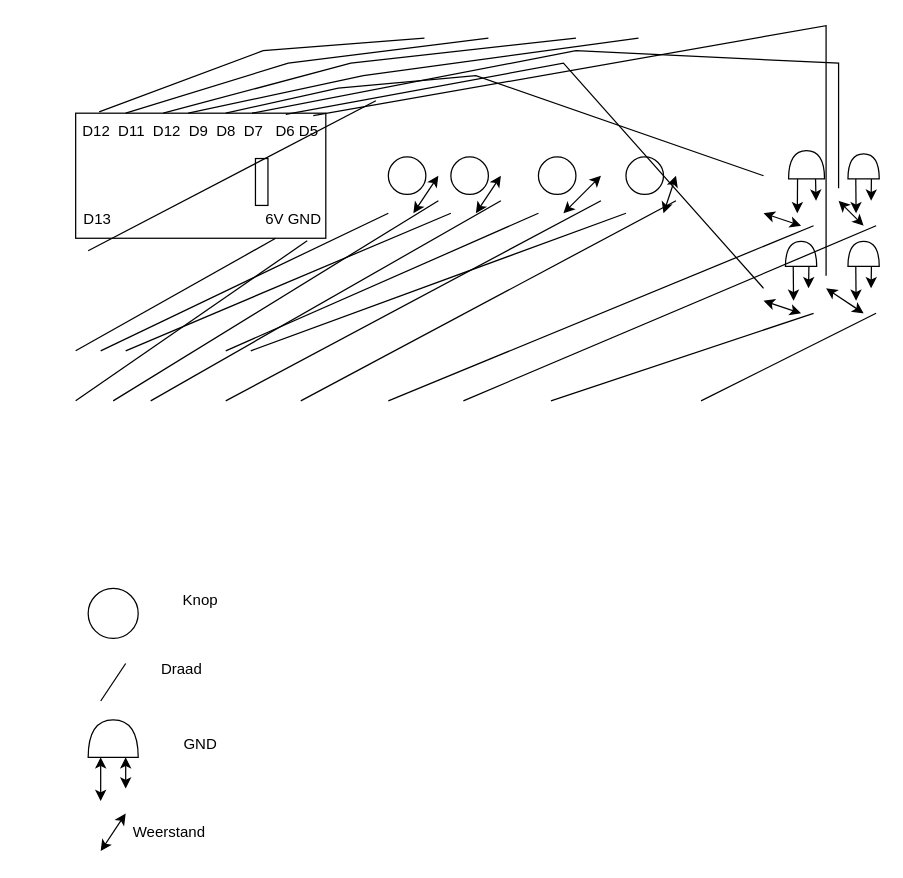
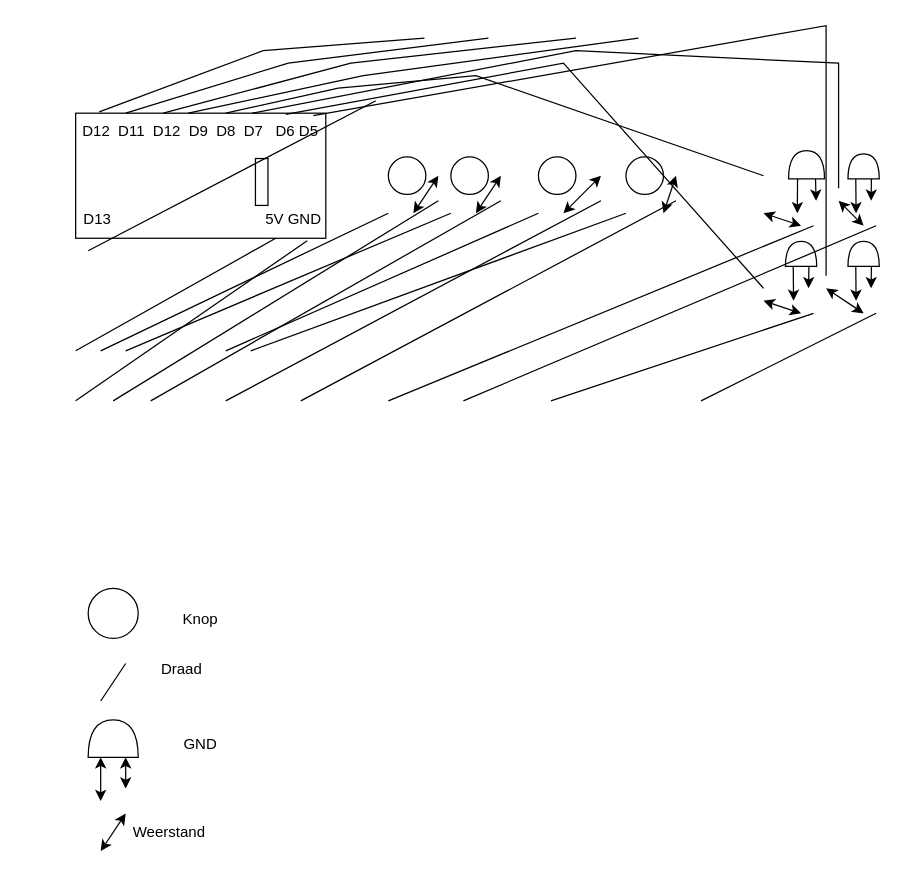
node "D13 6V GND": label "D13 6V GND" -> "D13 5V GND"
node "Knop": moved (201, 601) -> (201, 619)
